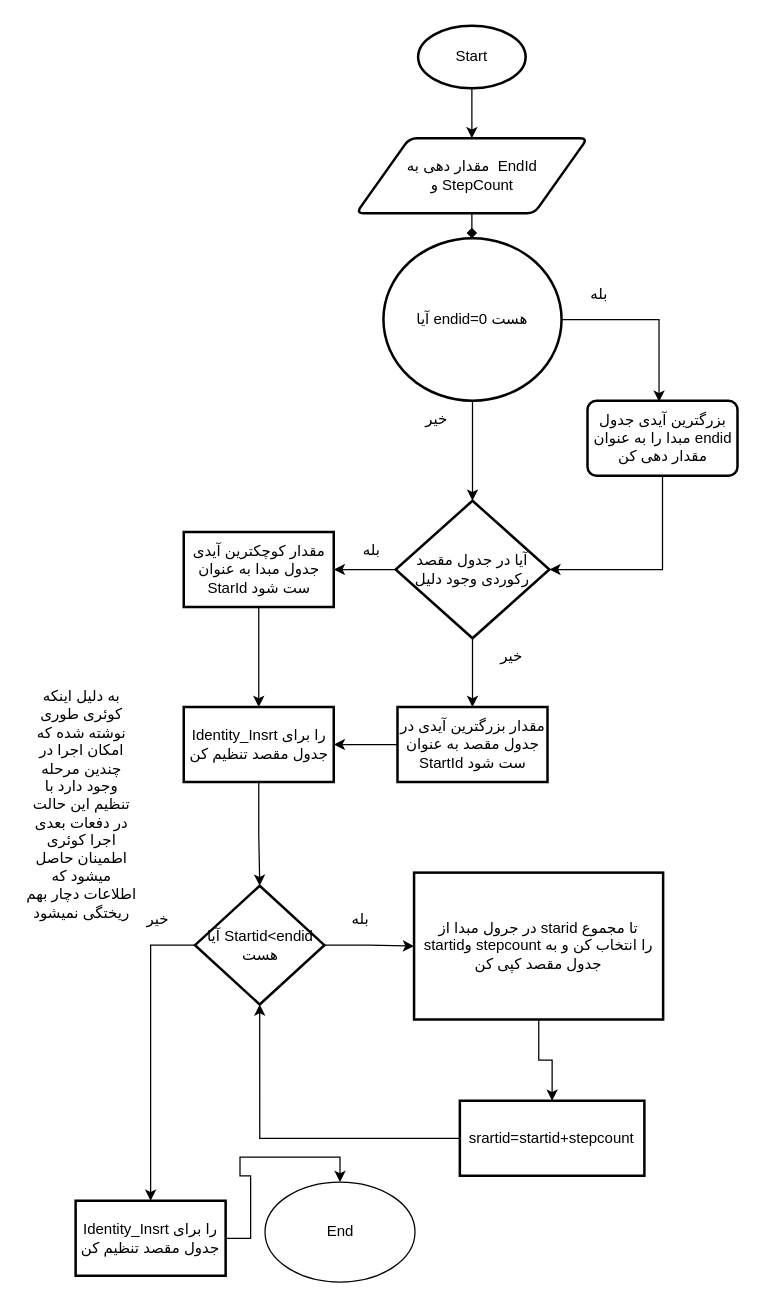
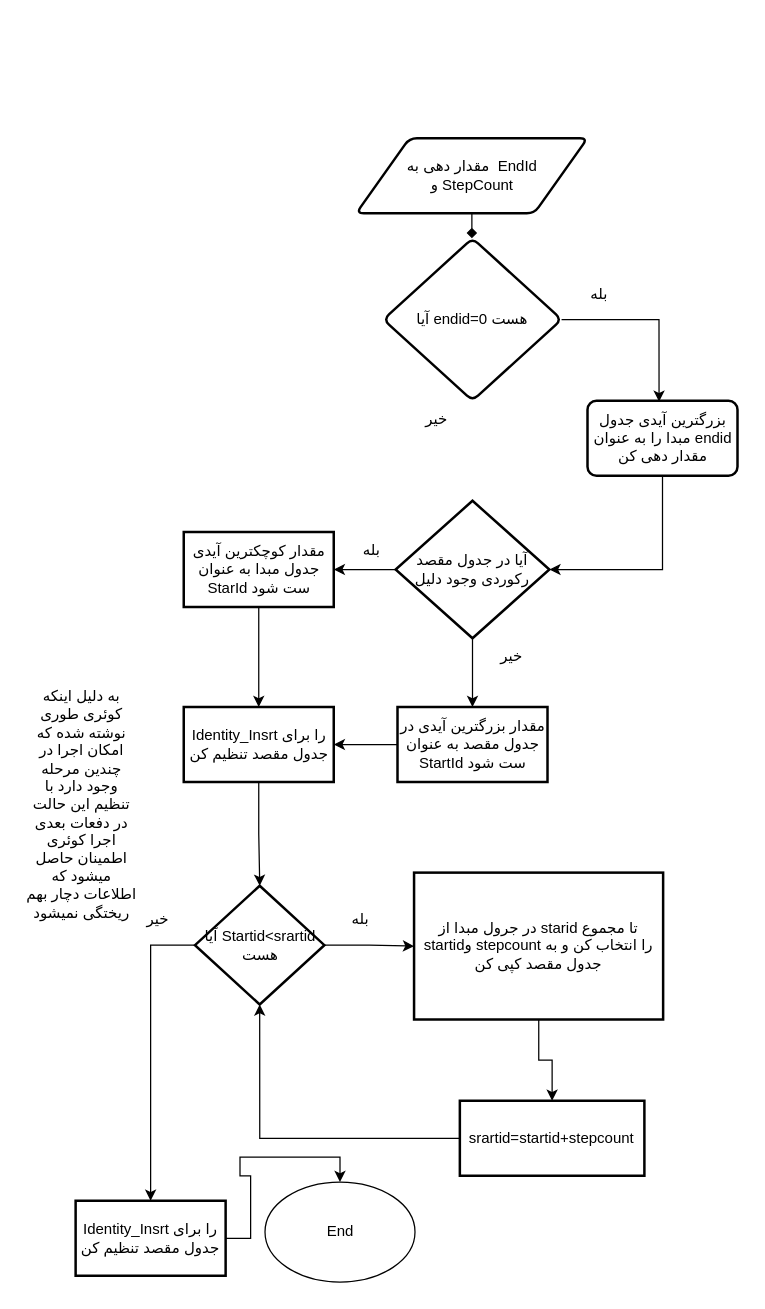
node "Start": removed
edge "Start" -> "مقدار دهی به EndId و StepCount": removed
node "آیا endid=0 هست": shape ellipse -> diamond
edge "آیا endid=0 هست" -> "آیا در جدول مقصد رکوردی وجود دلیل": removed
node "آیا Startid<endid هست": label "آیا Startid<endid هست" -> "آیا Startid<srartid هست"
